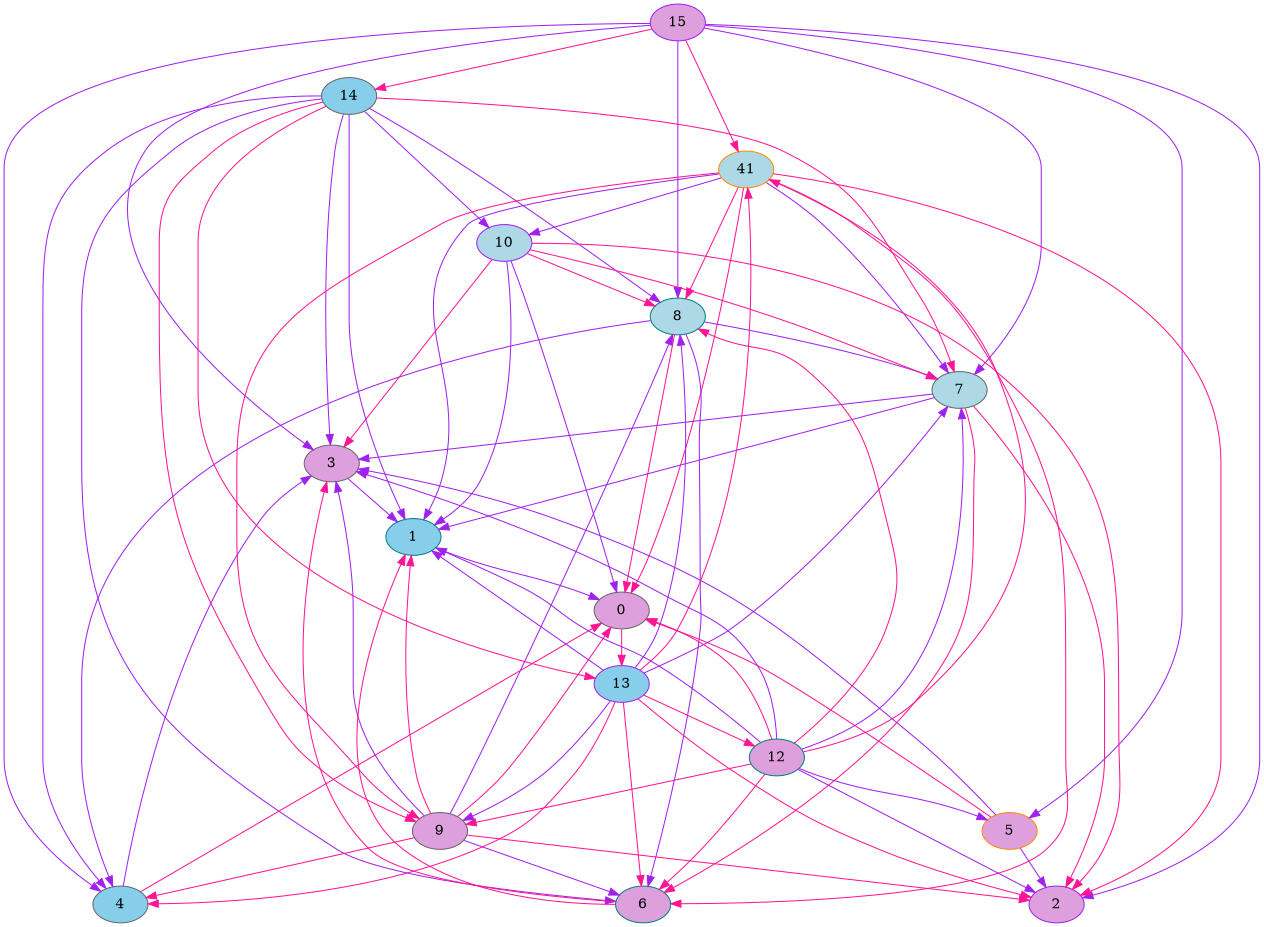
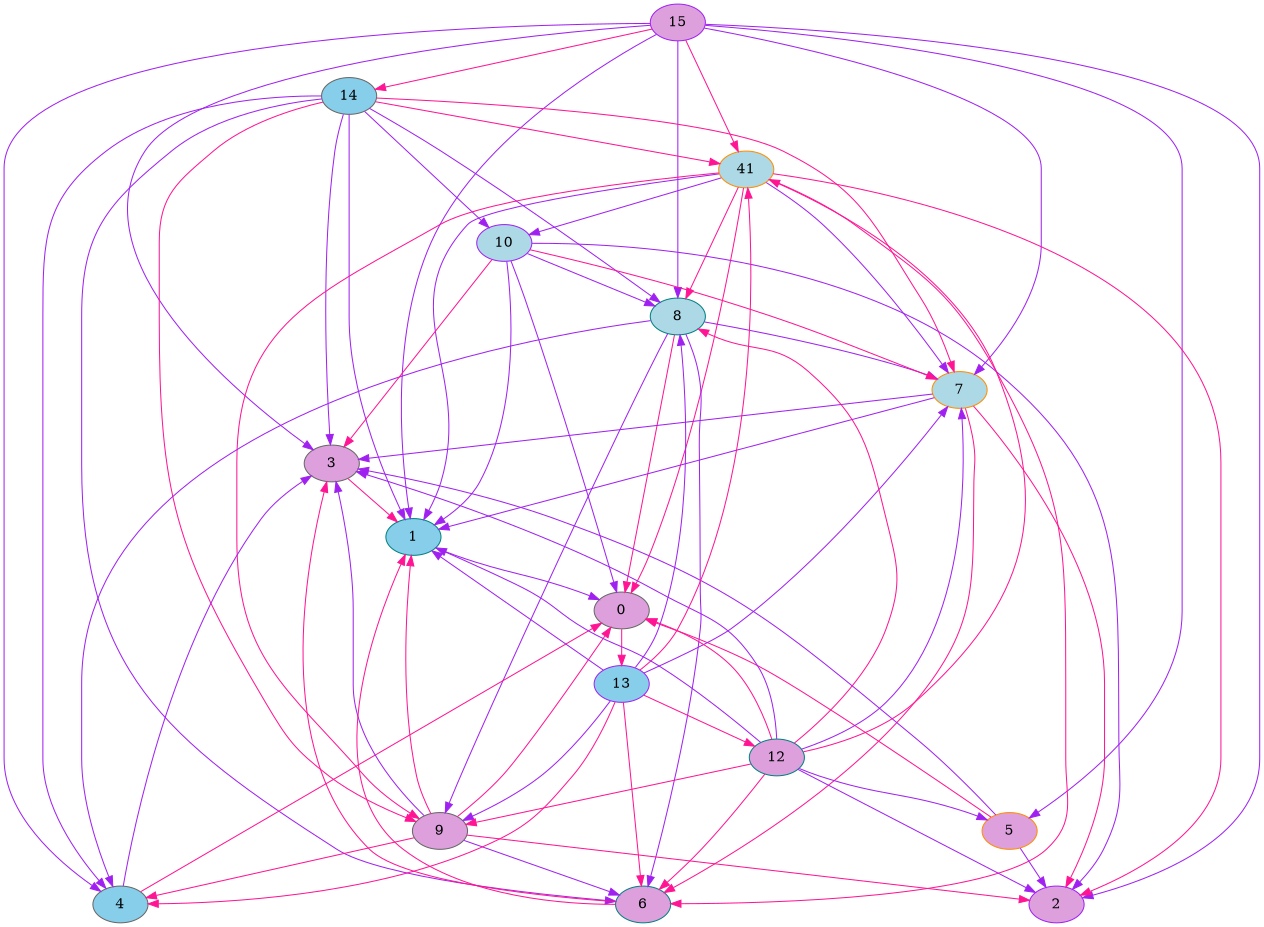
edge "15" -> "1": added
edge "10" -> "8": color deeppink -> purple
node "7": color gray40 -> darkorange
edge "10" -> "2": color deeppink -> purple
edge "14" -> "13": now "14" -> "41"
edge "3" -> "1": color purple -> deeppink
edge "9" -> "8": reversed
edge "13" -> "2": removed
